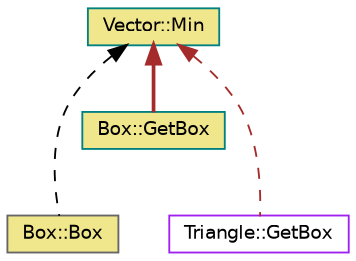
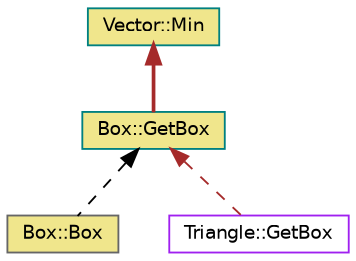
edge "Box::Box" -> "Vector::Min": now "Box::Box" -> "Box::GetBox"
edge "Triangle::GetBox" -> "Vector::Min": now "Triangle::GetBox" -> "Box::GetBox"
